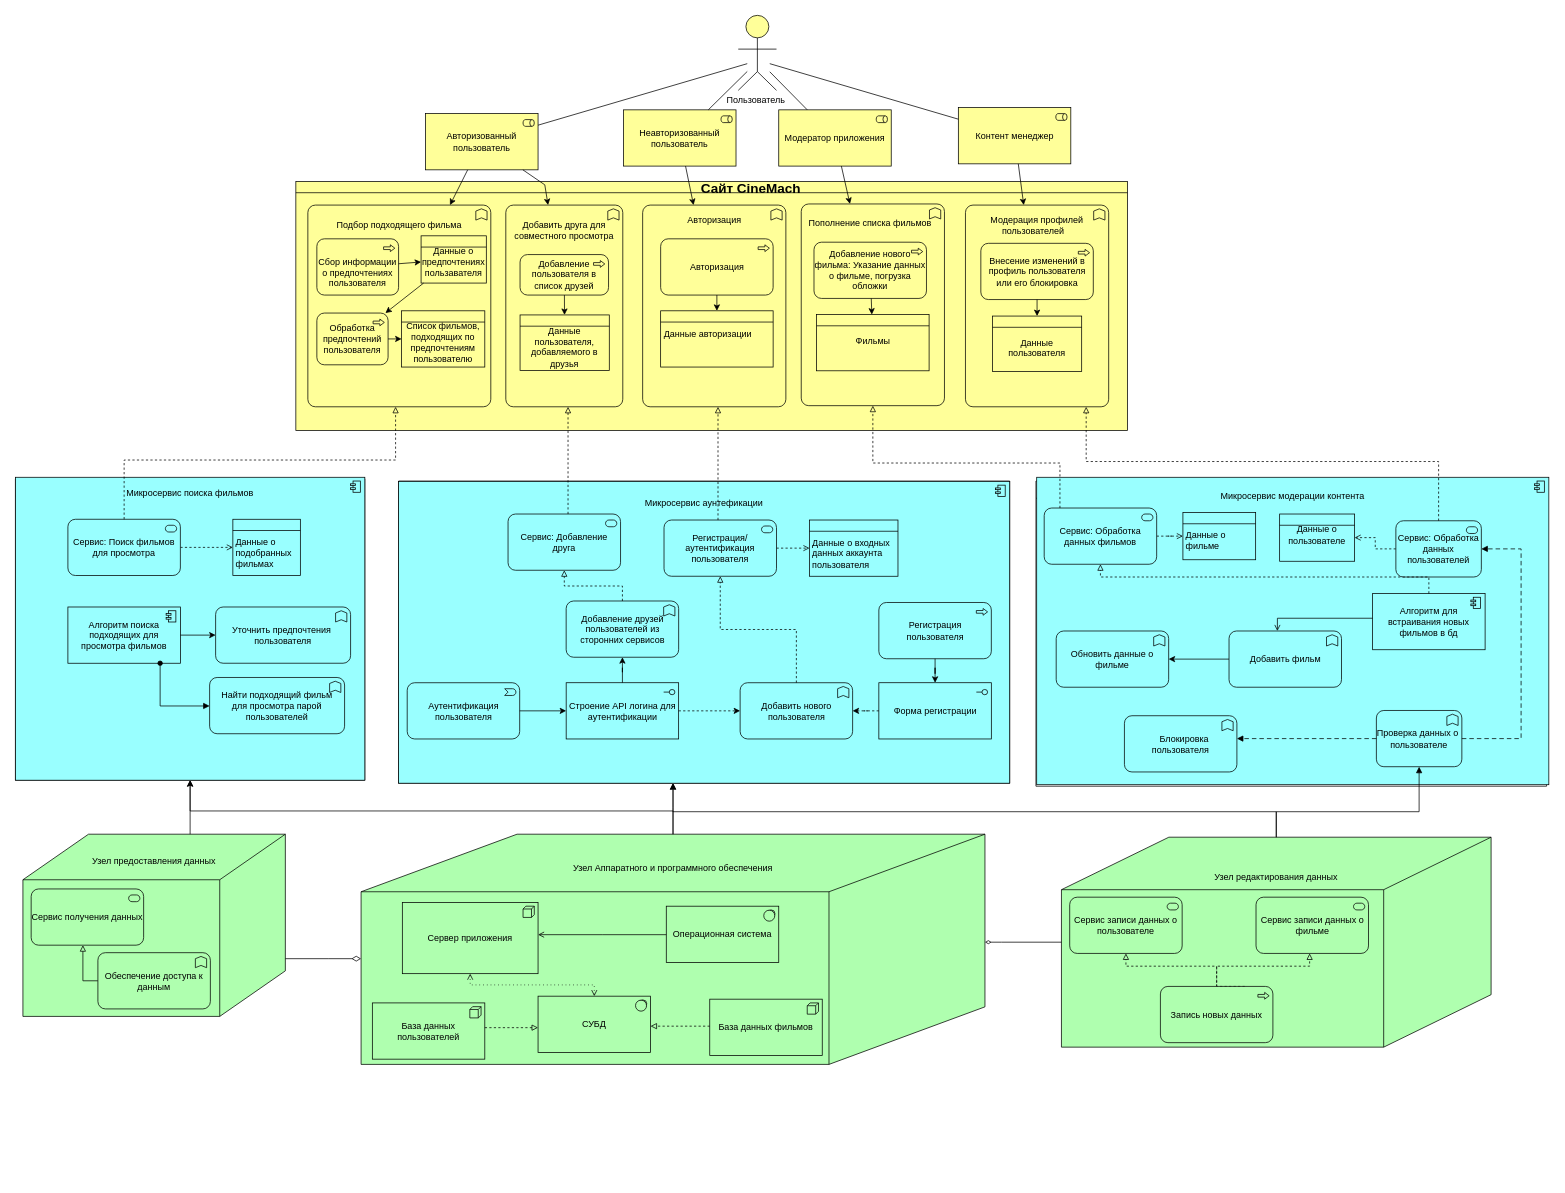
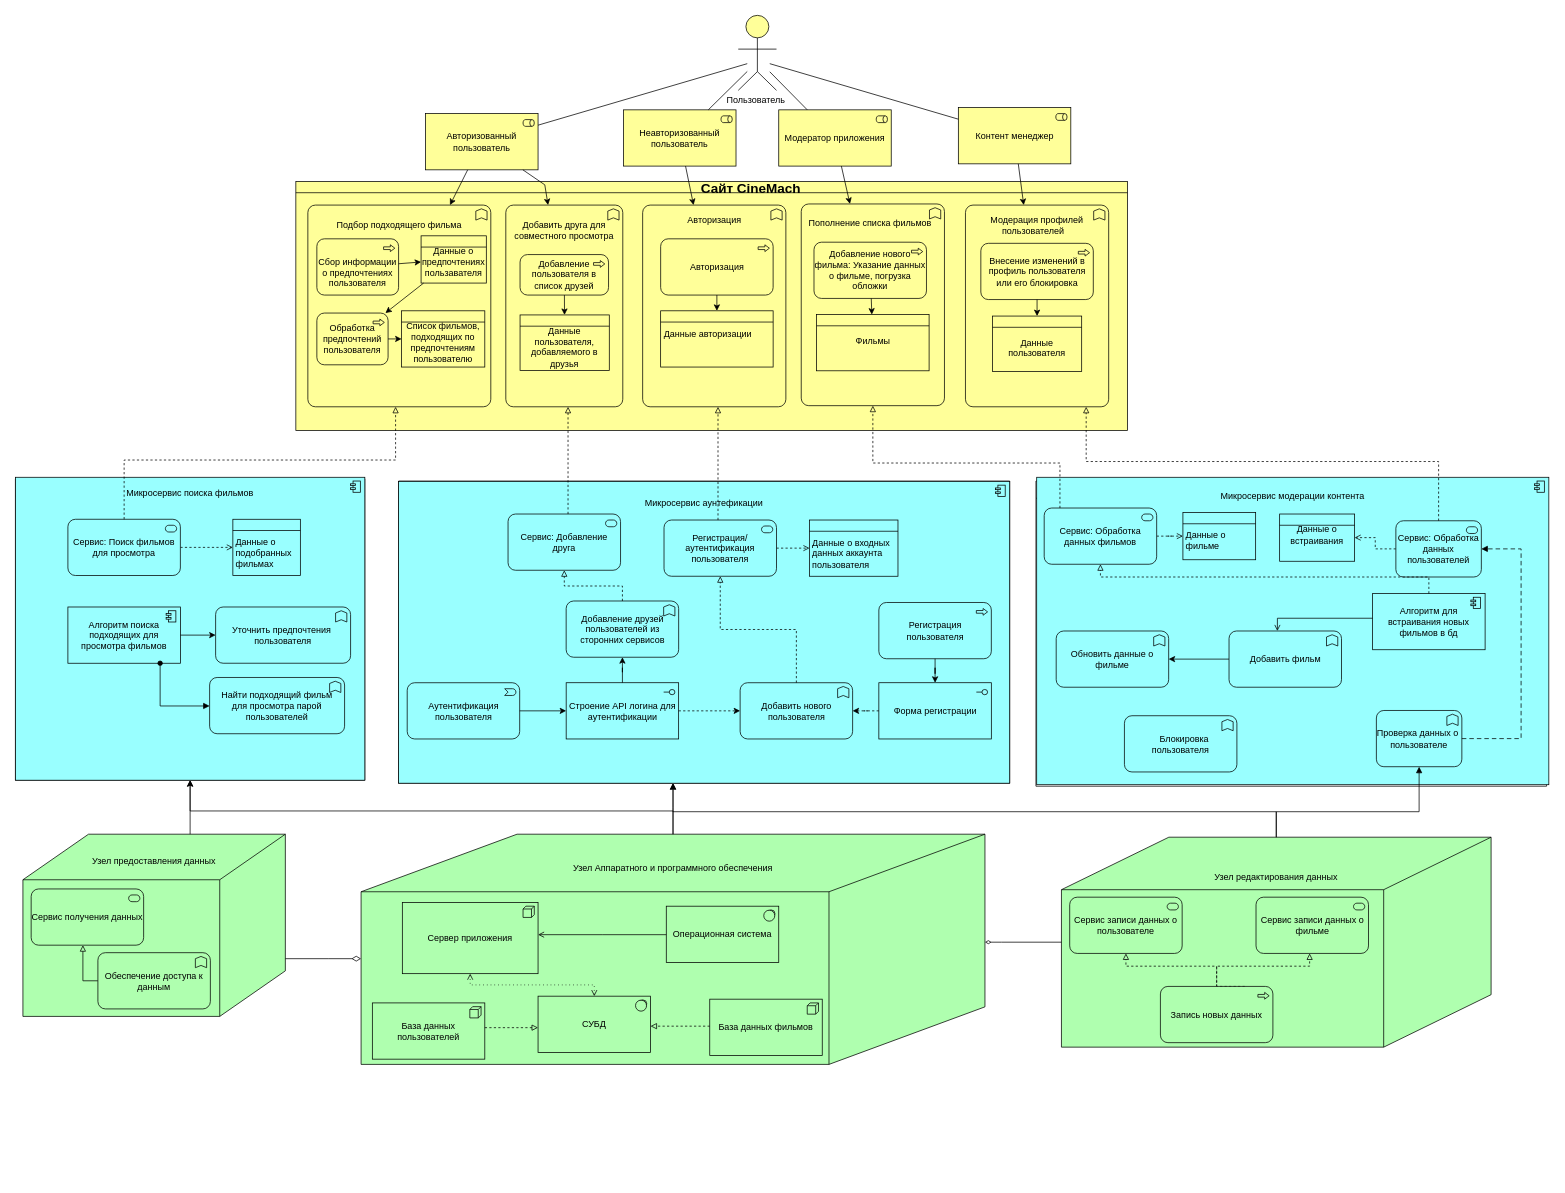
node "Данные о пользователе": label "Данные о пользователе" -> "Данные о встраивания"
edge "Проверка данных о пользователе" -> "Блокировка пользователя": removed
